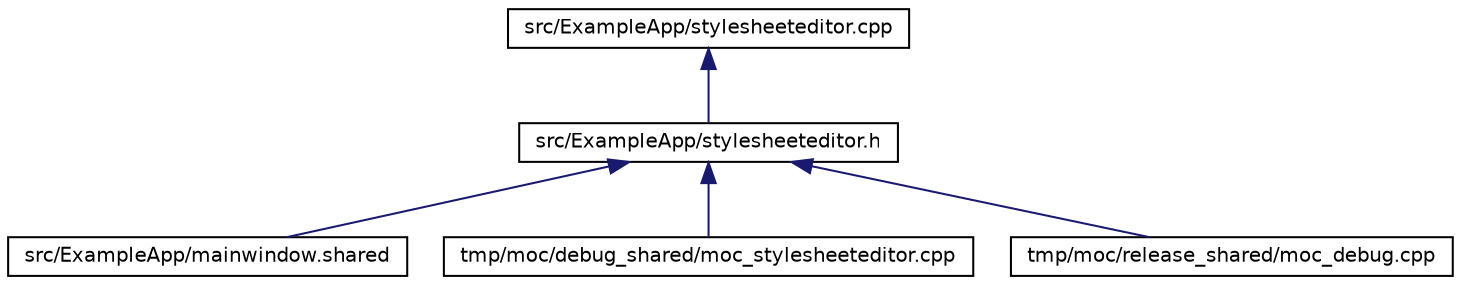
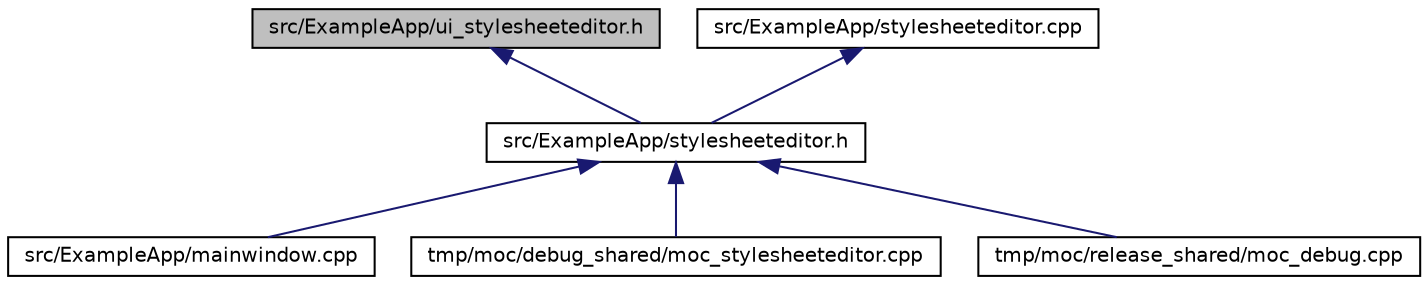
node "src/ExampleApp/ui_stylesheeteditor.h": added
node "src/ExampleApp/mainwindow.shared": label "src/ExampleApp/mainwindow.shared" -> "src/ExampleApp/mainwindow.cpp"
